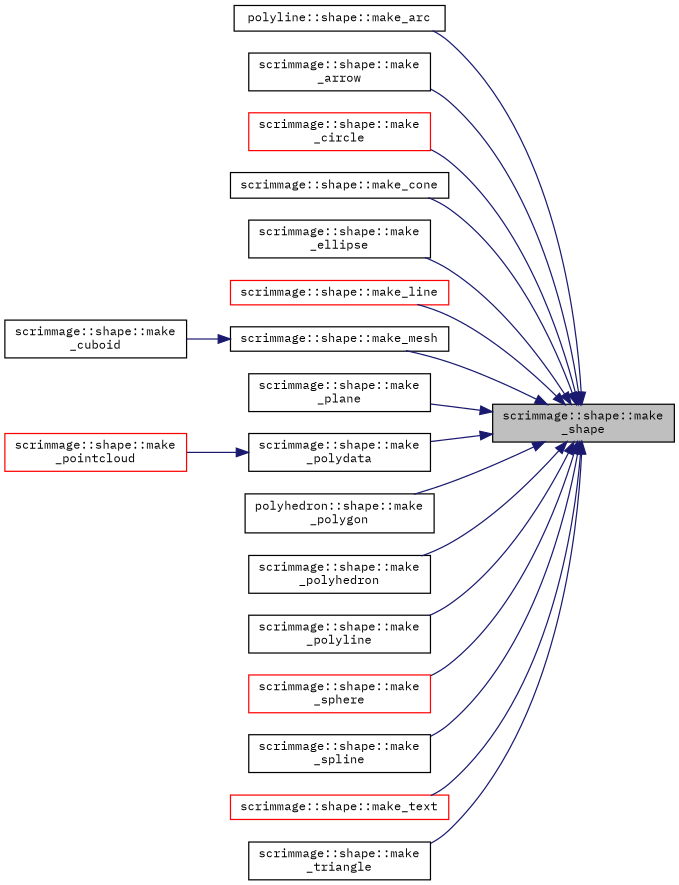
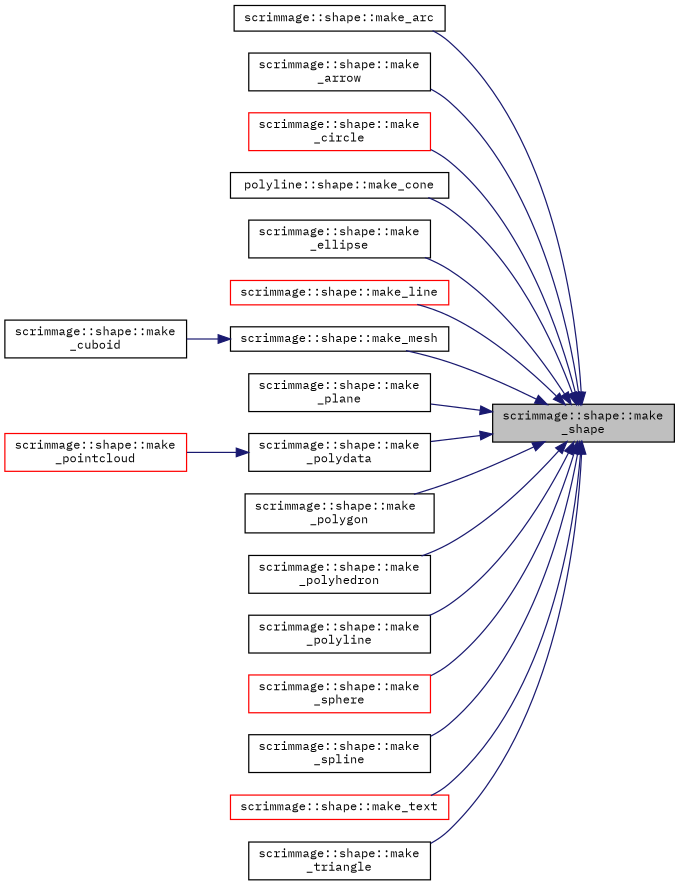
node "polyline::shape::make_arc": label "polyline::shape::make_arc" -> "scrimmage::shape::make_arc"
node "scrimmage::shape::make_cone": label "scrimmage::shape::make_cone" -> "polyline::shape::make_cone"
node "polyhedron::shape::make _polygon": label "polyhedron::shape::make _polygon" -> "scrimmage::shape::make _polygon"
